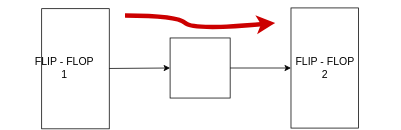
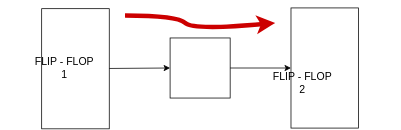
node "FLIP - FLOP2": moved (324, 68) -> (302, 83)
